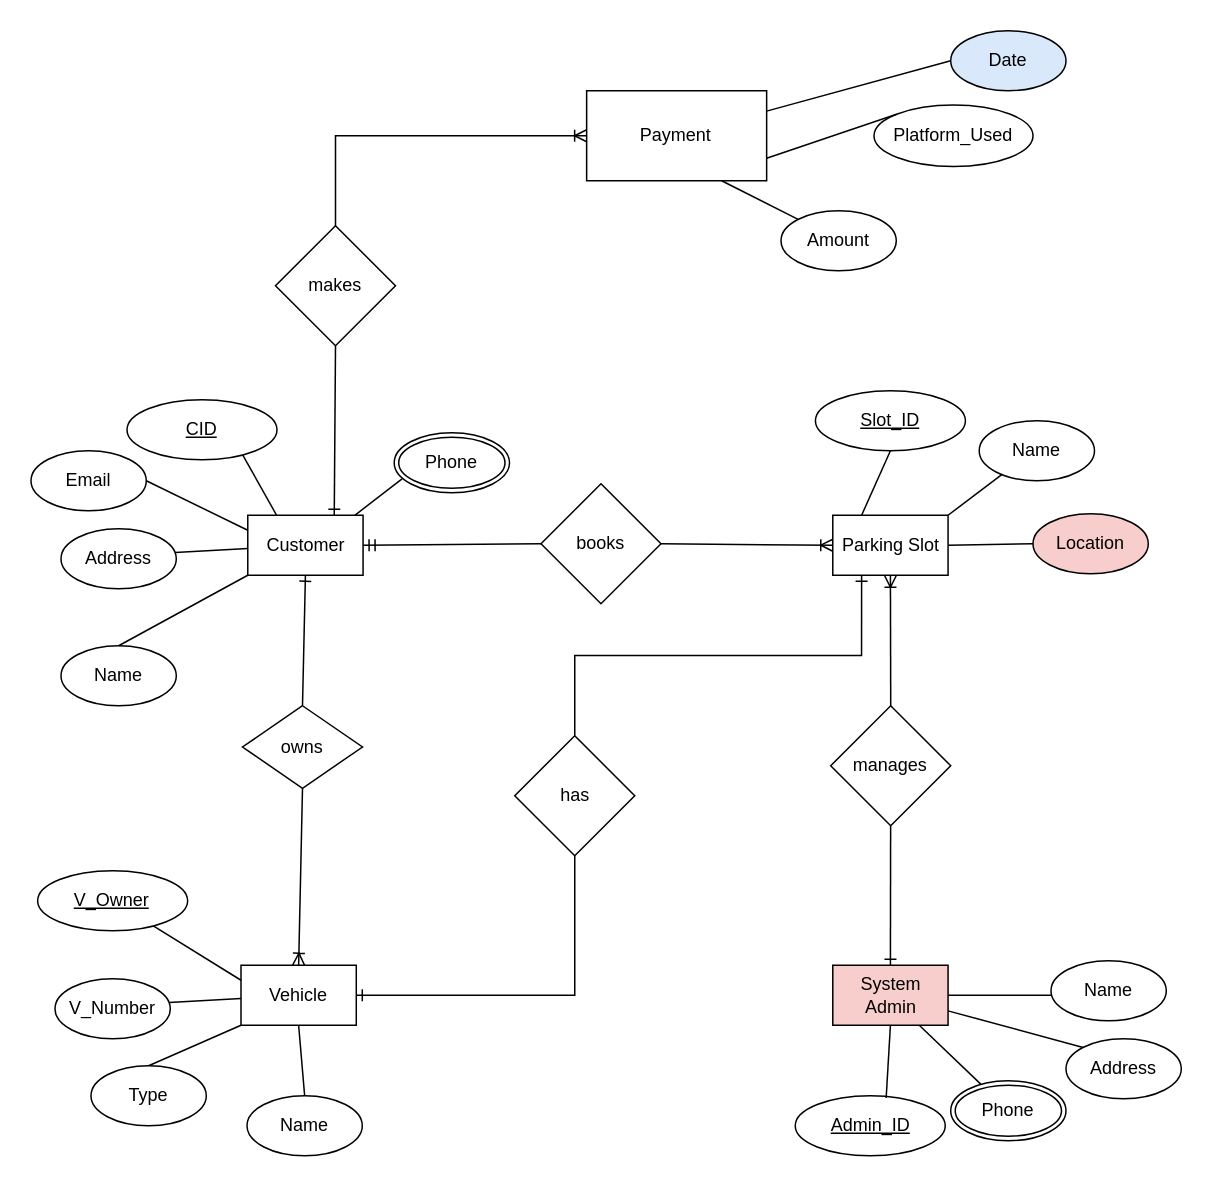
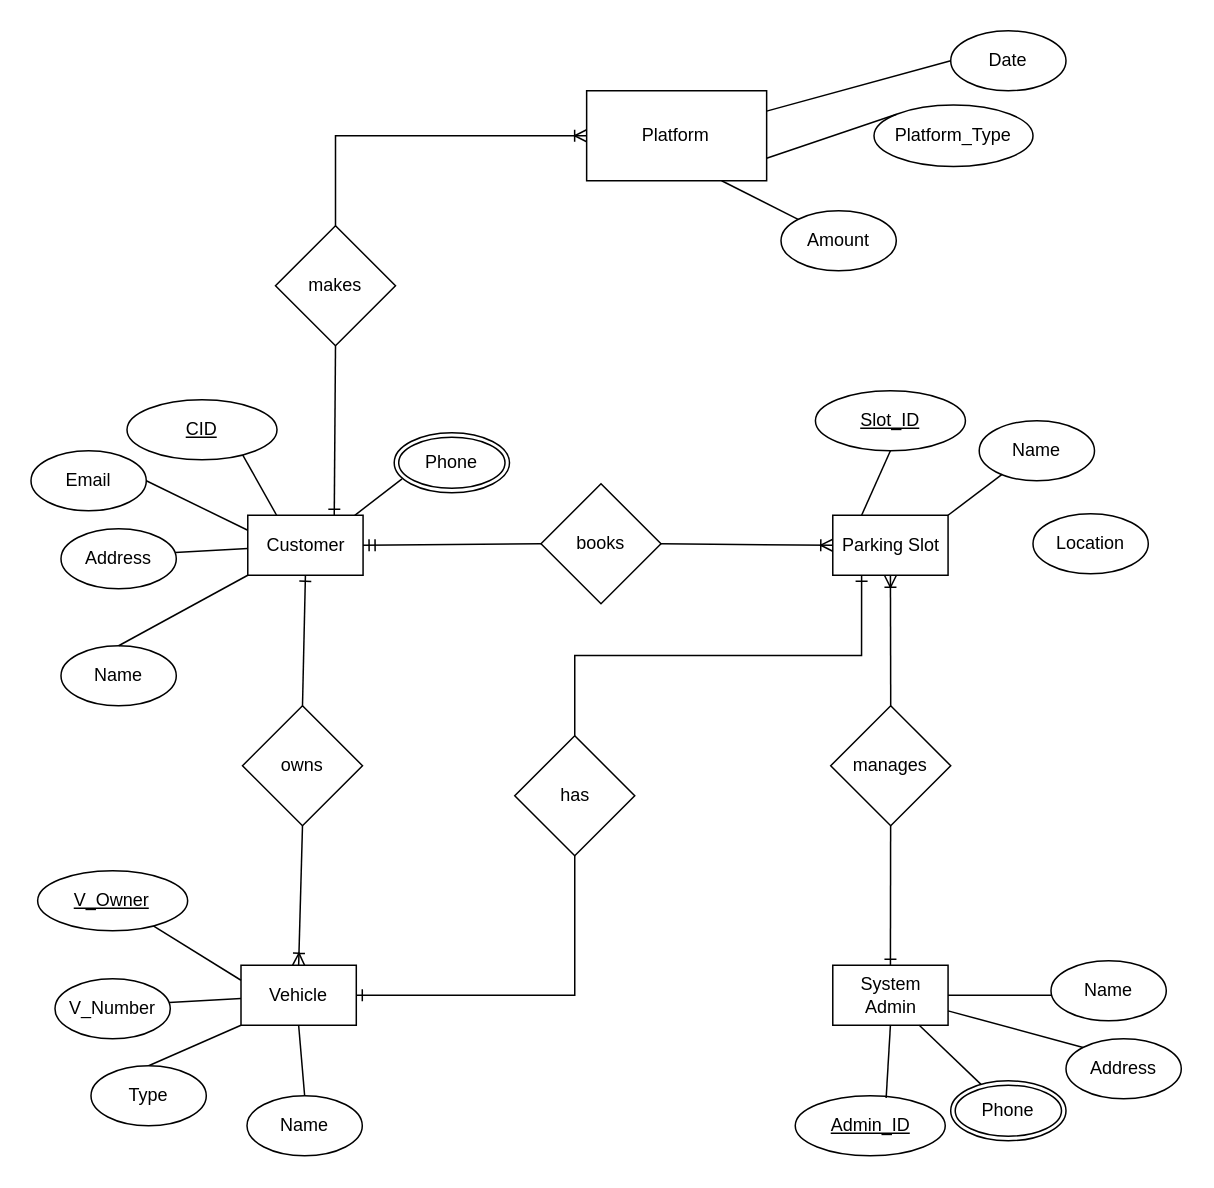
node "Date": fillcolor #dae8fc -> #ffffff
node "Payment": label "Payment" -> "Platform"
node "Platform_Used": label "Platform_Used" -> "Platform_Type"
node "Location": fillcolor #f8cecc -> #ffffff
edge "Location" -- "Parking Slot": removed
node "owns": size 120x83 -> 120x120
node "System Admin": fillcolor #f8cecc -> #ffffff
